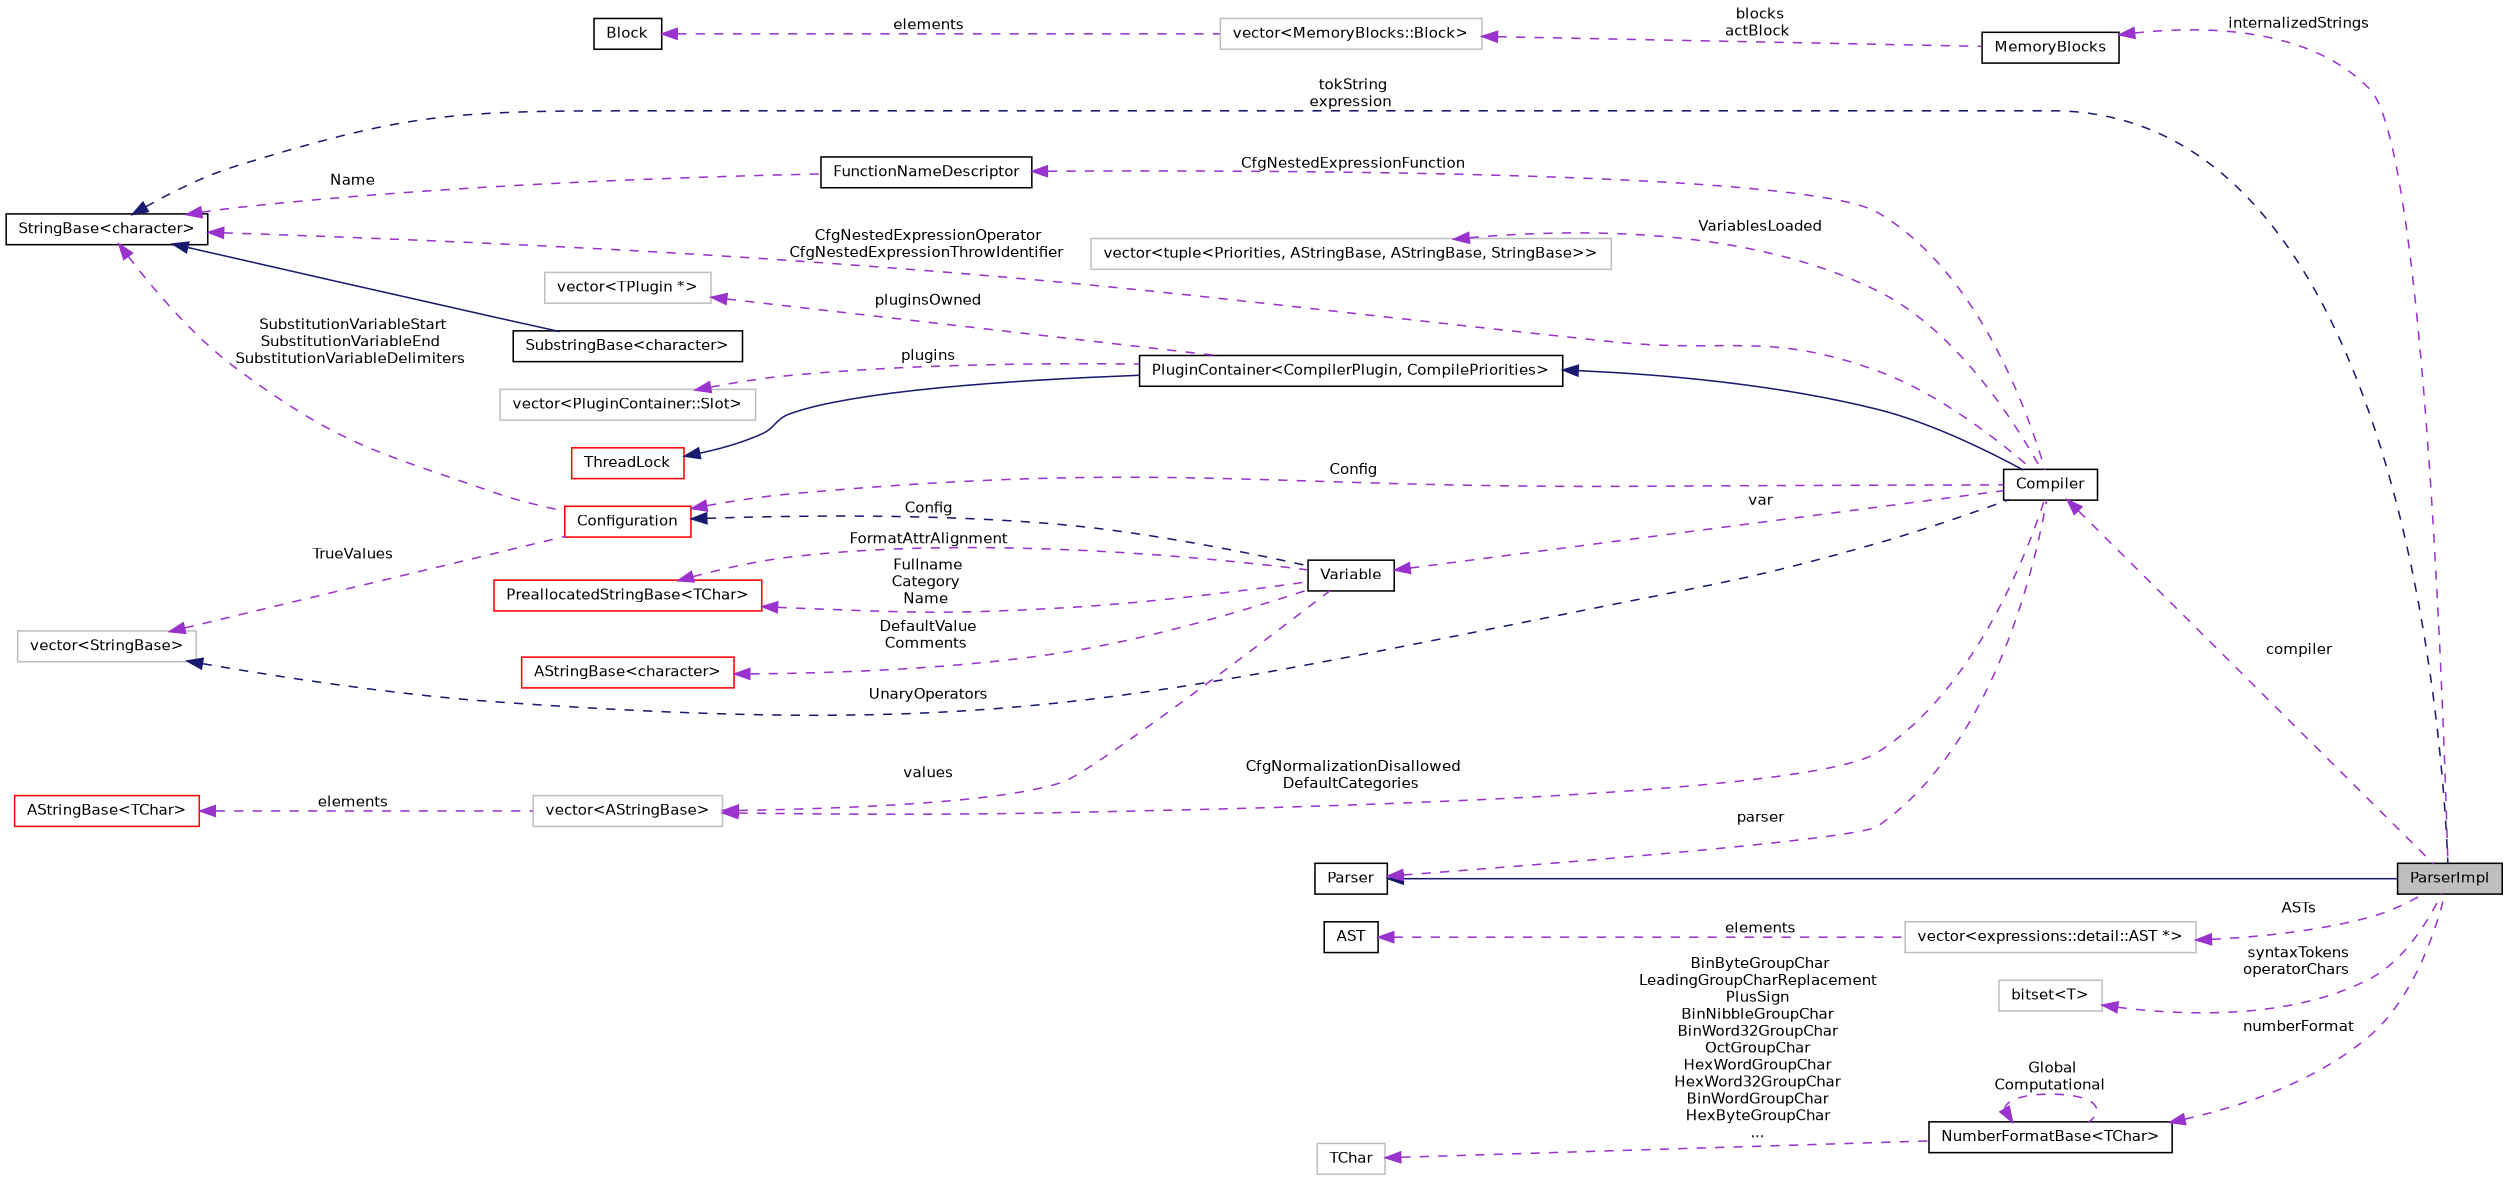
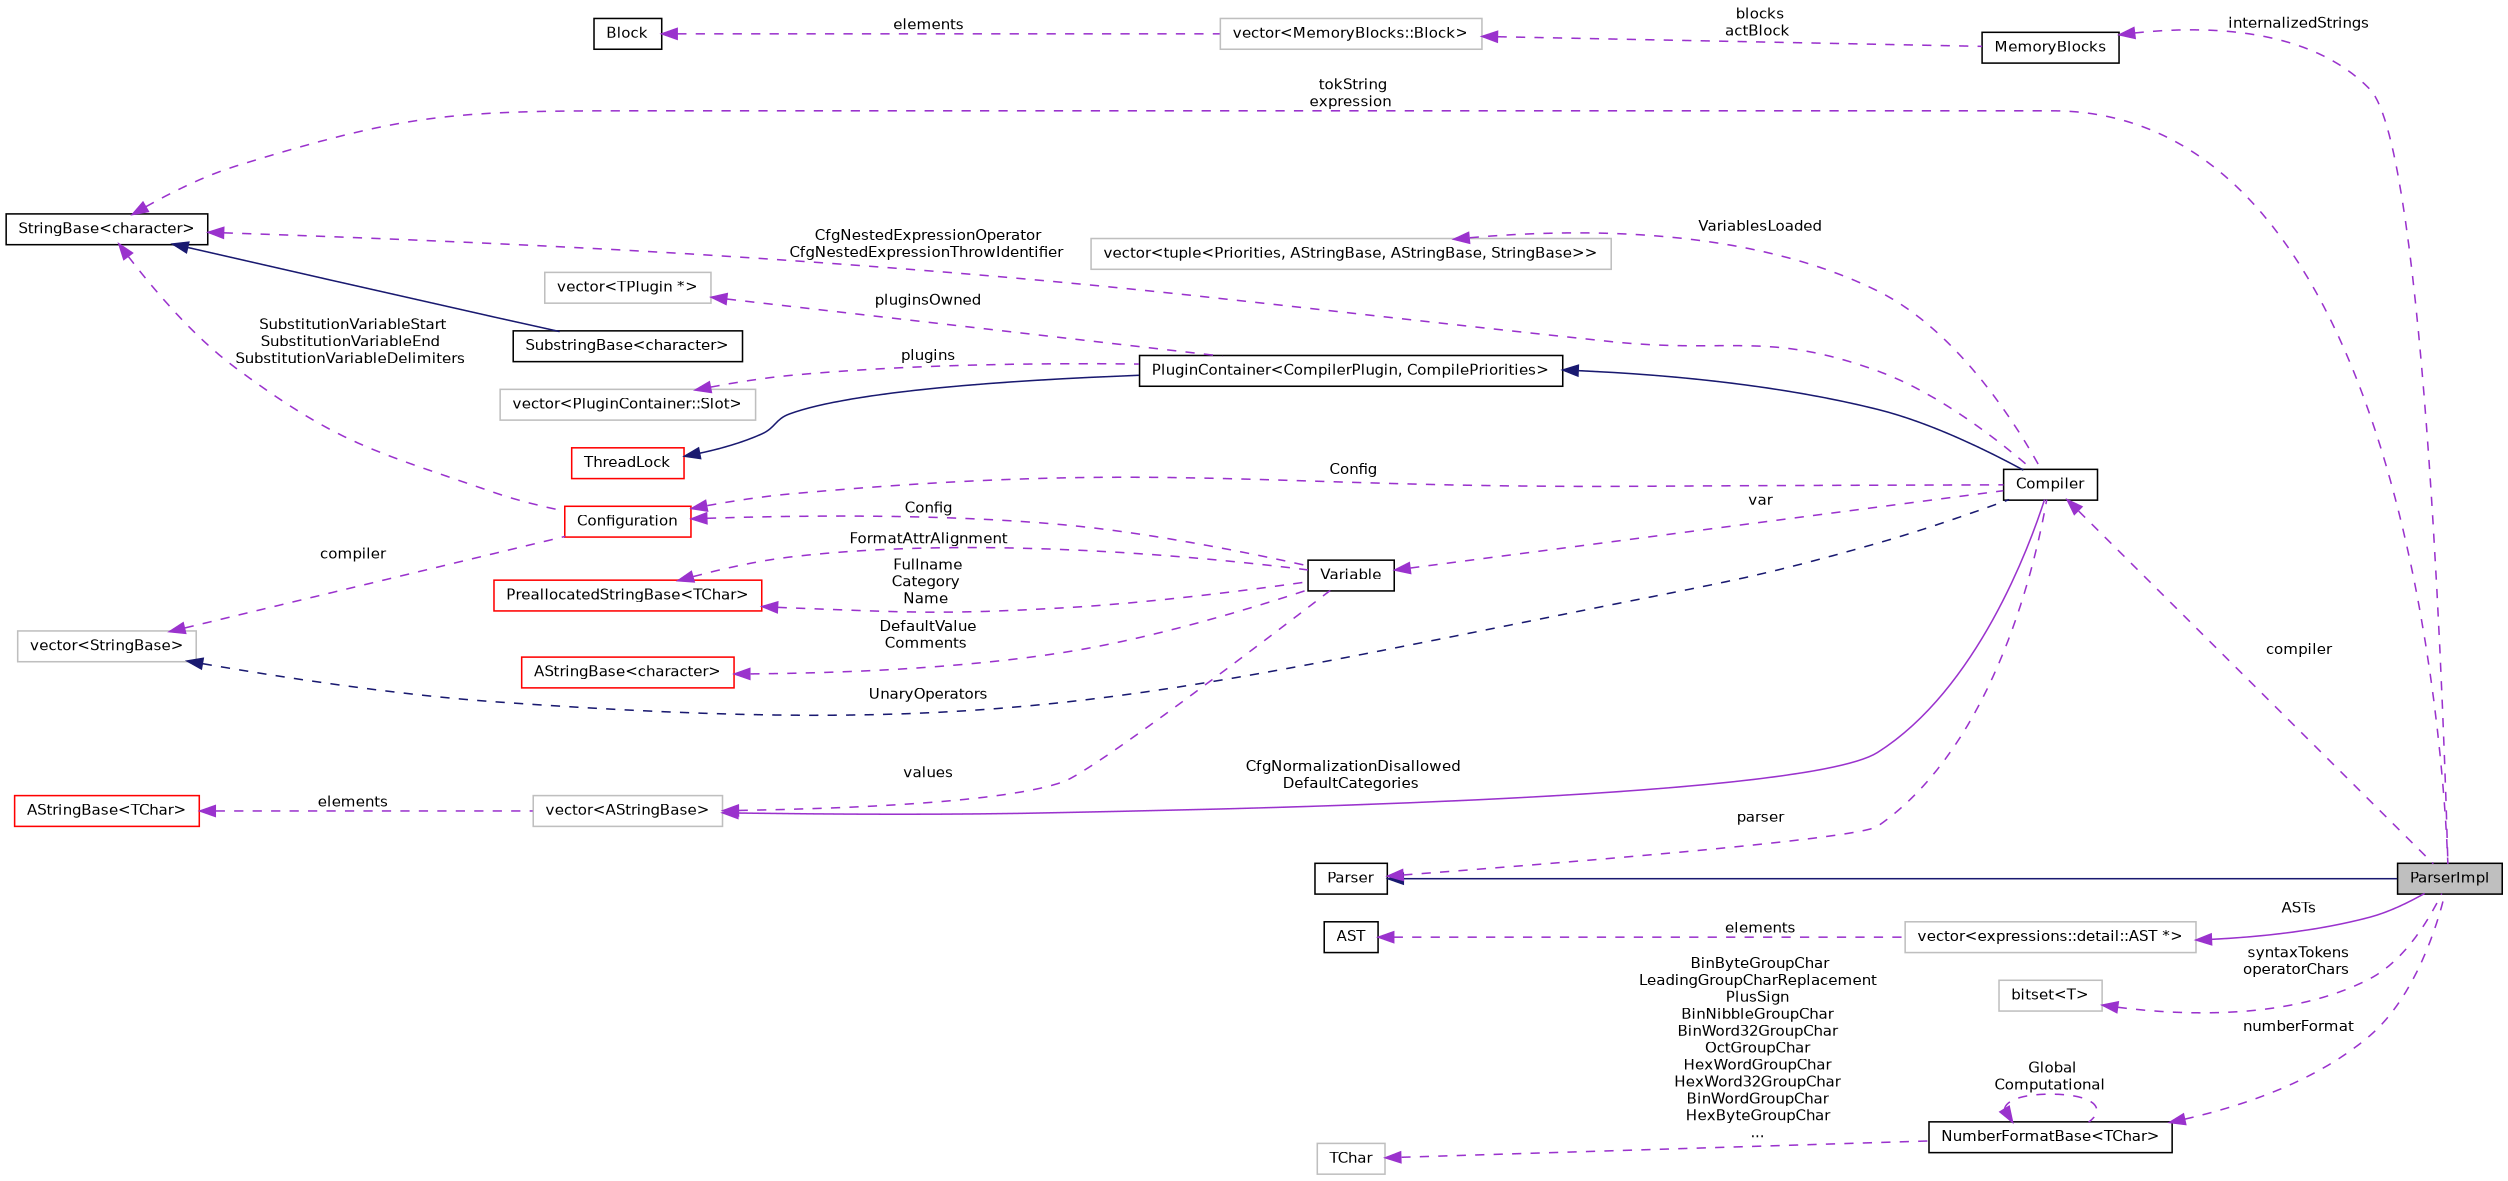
edge "ParserImpl" -> "StringBase<character>": color midnightblue -> darkorchid3
node "FunctionNameDescriptor": removed
edge "Variable" -> "Configuration": color midnightblue -> darkorchid3
edge "Configuration" -> "vector<StringBase>": label " TrueValues" -> " compiler"
edge "Compiler" -> "vector<AStringBase>": style dashed -> solid
edge "ParserImpl" -> "vector<expressions::detail::AST *>": style dashed -> solid
